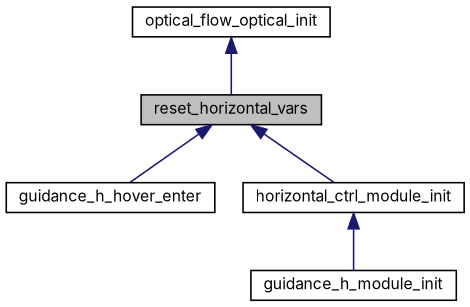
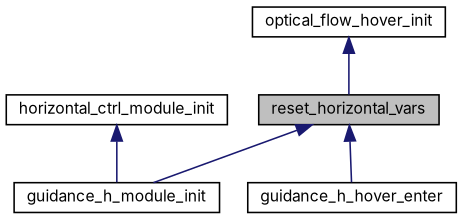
node "optical_flow_optical_init": label "optical_flow_optical_init" -> "optical_flow_hover_init"
edge "horizontal_ctrl_module_init" -> "reset_horizontal_vars": now "guidance_h_module_init" -> "reset_horizontal_vars"
